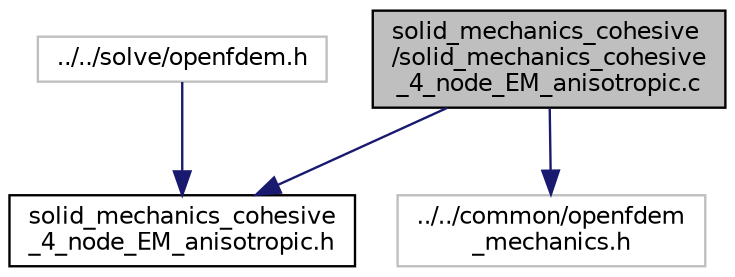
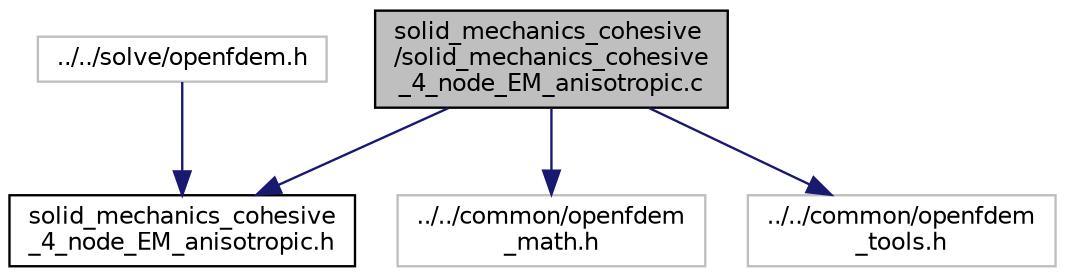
node "../../common/openfdem _math.h": added
node "../../common/openfdem _mechanics.h": label "../../common/openfdem _mechanics.h" -> "../../common/openfdem _tools.h"
